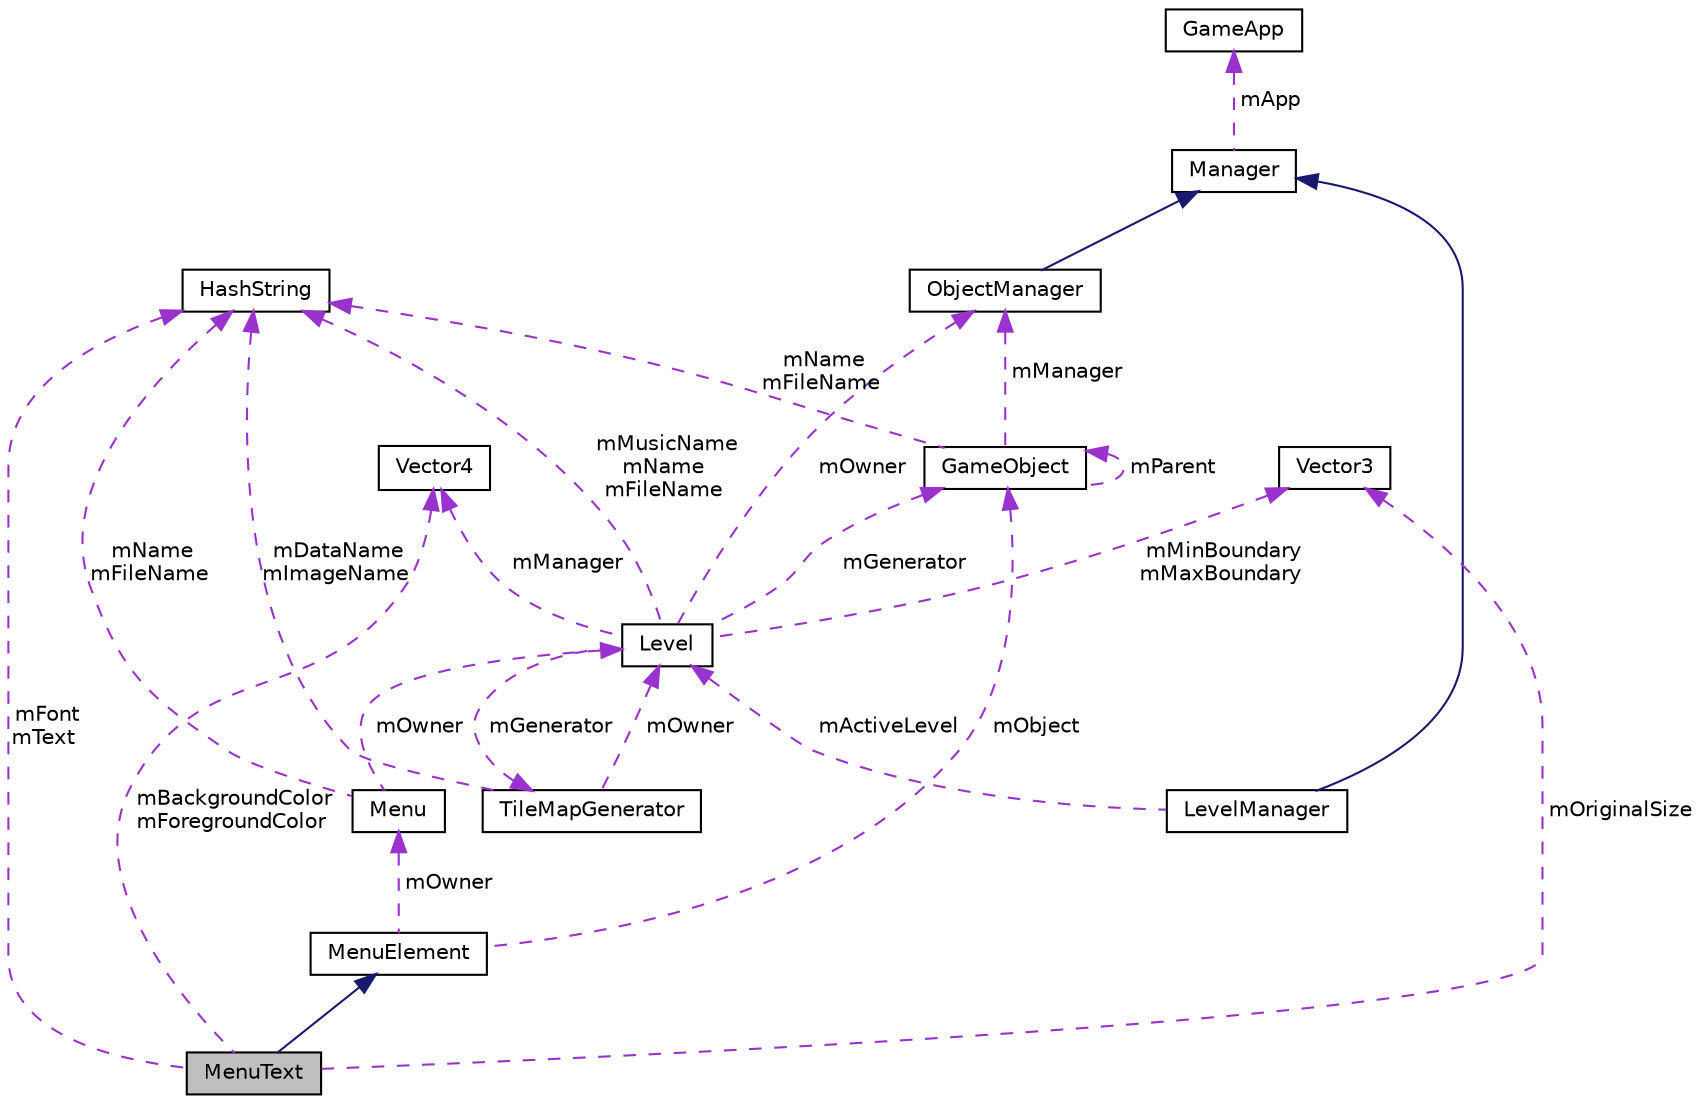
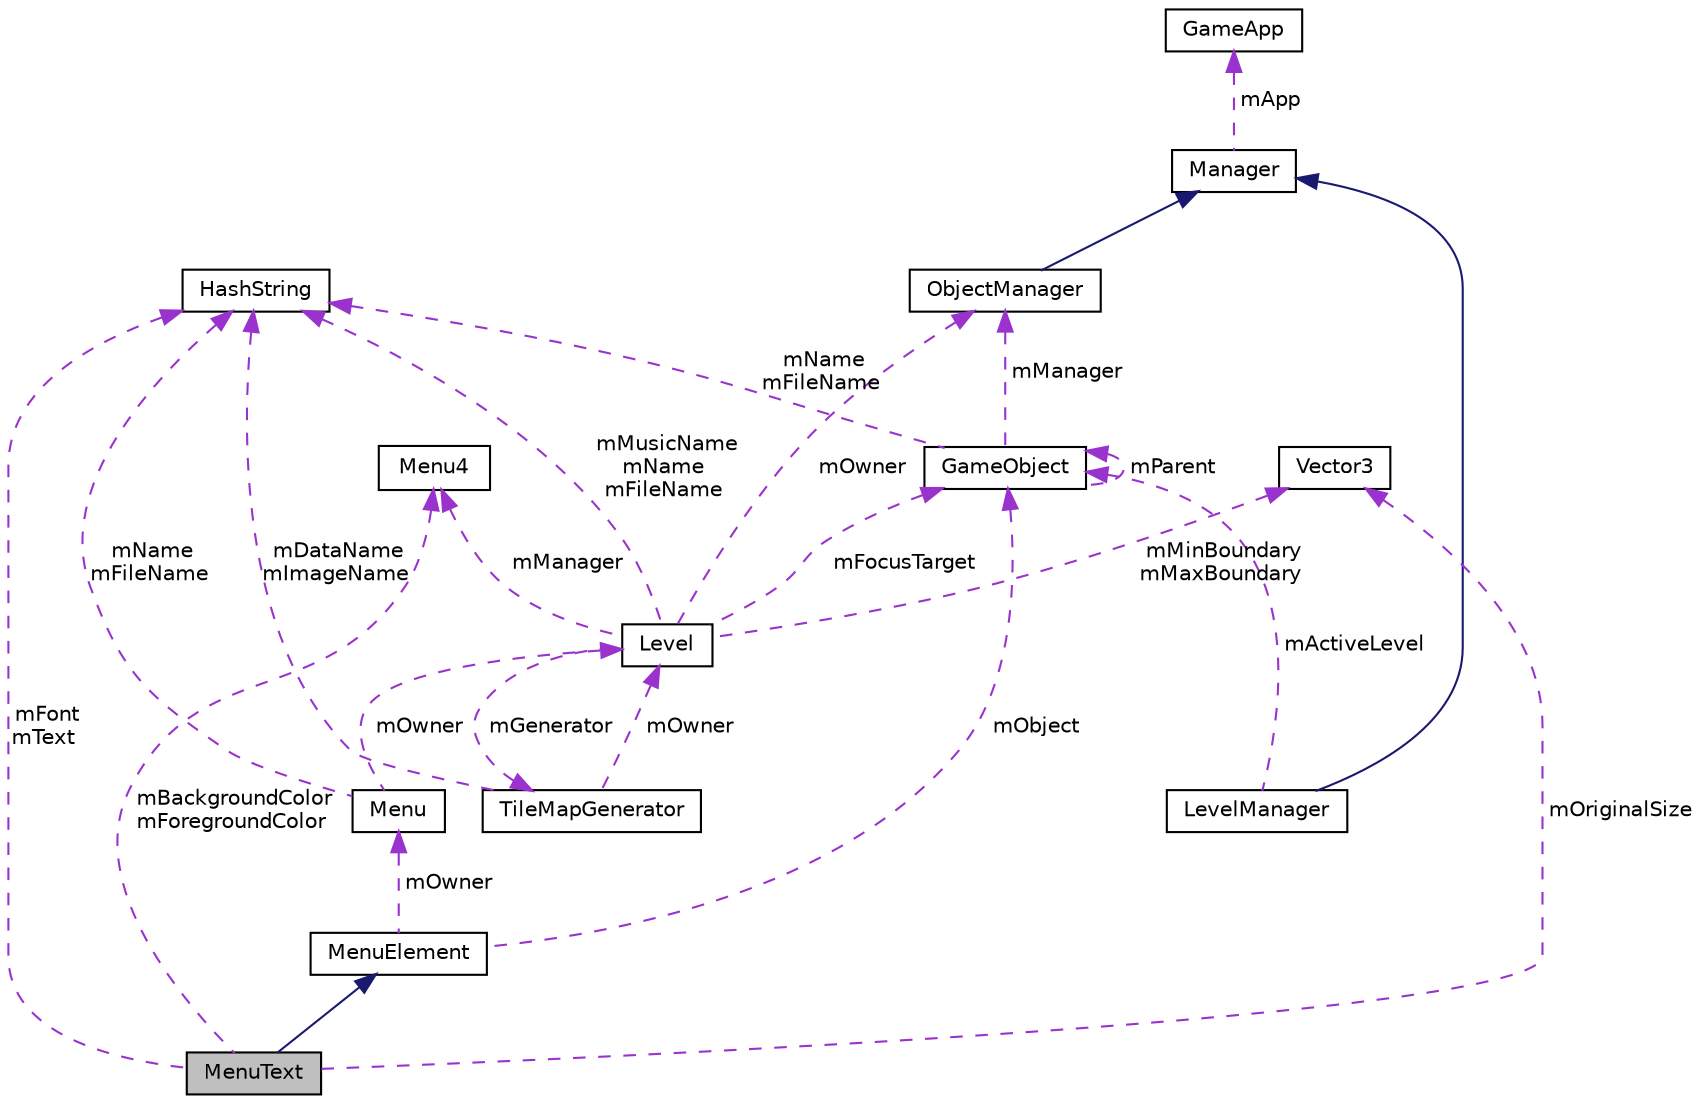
node "Vector4": label "Vector4" -> "Menu4"
edge "Level" -> "GameObject": label " mGenerator" -> " mFocusTarget"
edge "LevelManager" -> "Level": now "LevelManager" -> "GameObject"
